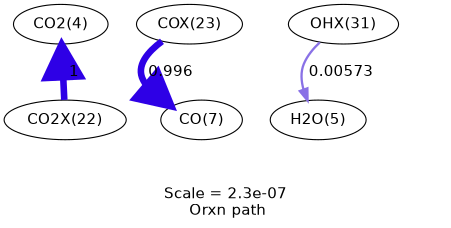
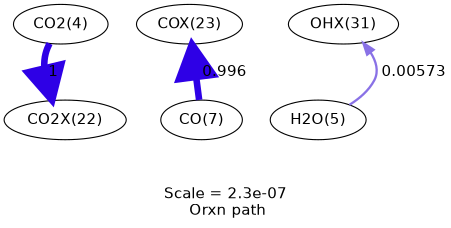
edge "COX(23)" -> "CO(7)": reversed
edge "OHX(31)" -> "H2O(5)": reversed
edge "CO2X(22)" -> "CO2(4)": reversed
